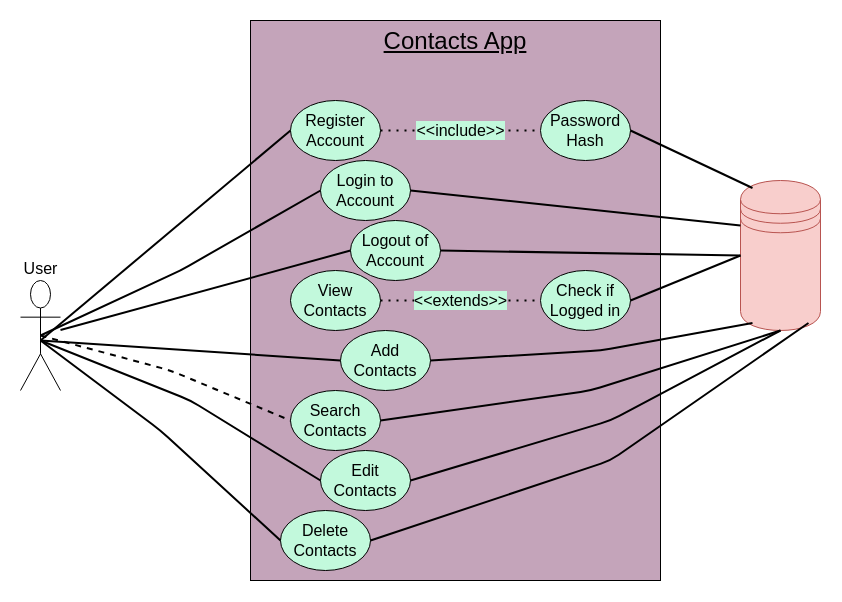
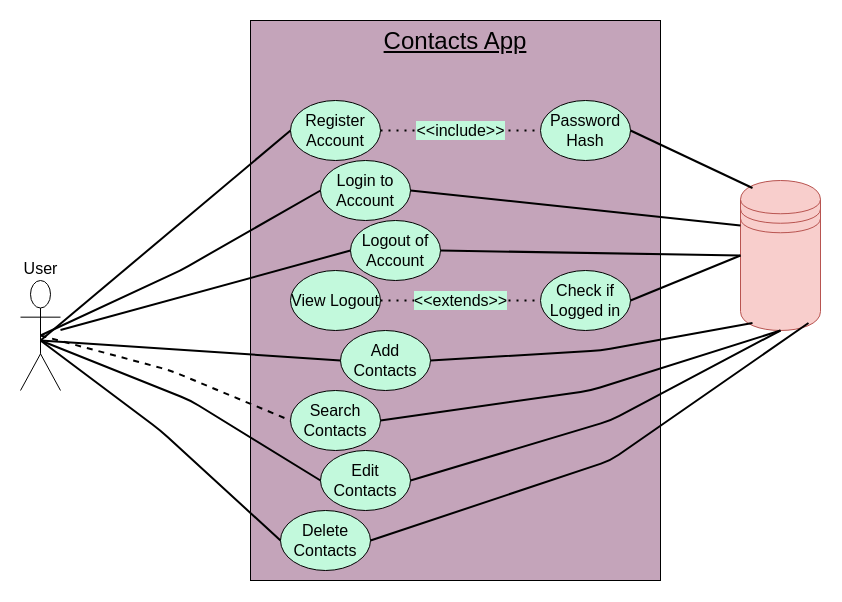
node "View Contacts": label "View Contacts" -> "View Logout"
